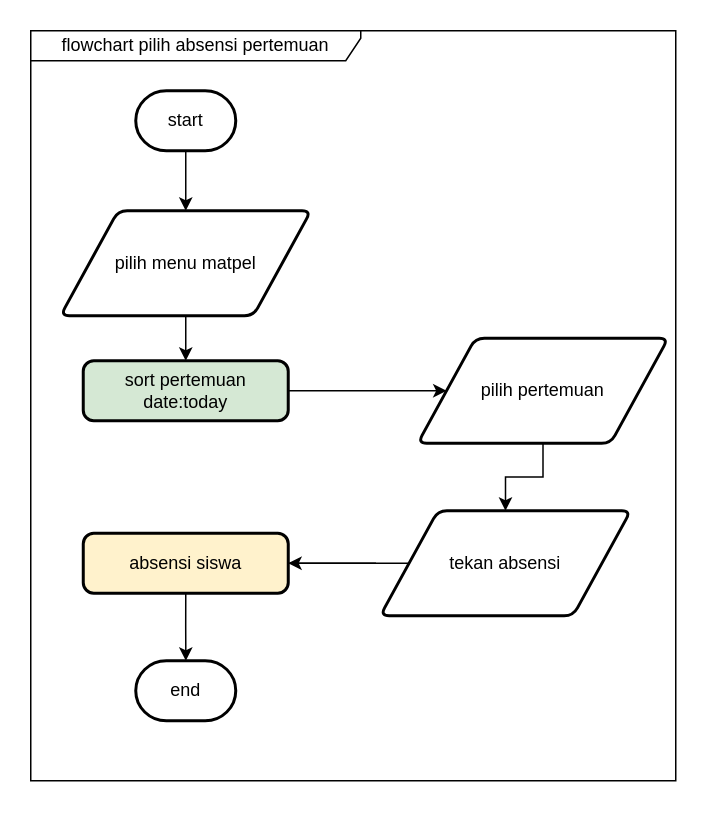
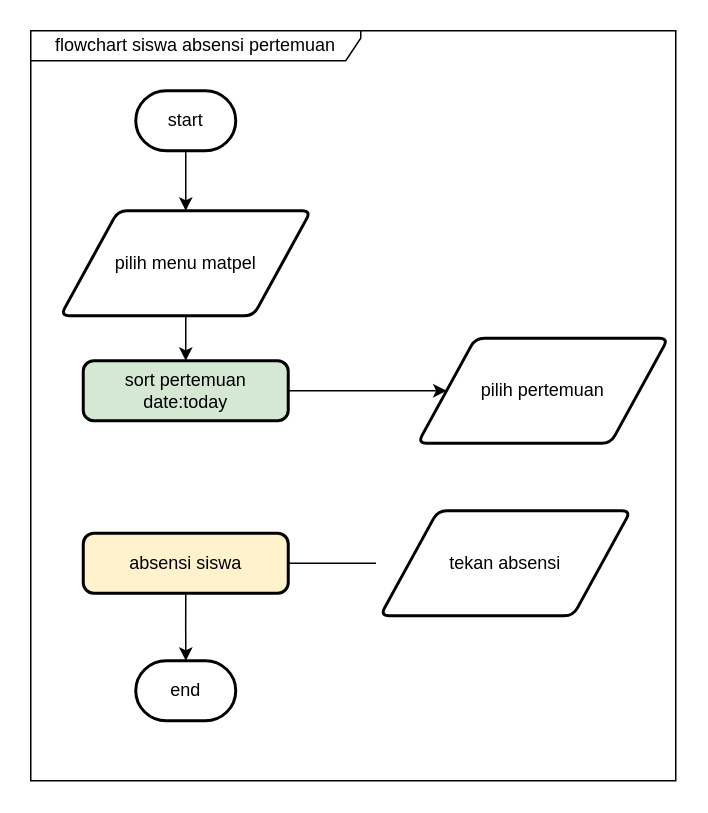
node "flowchart pilih absensi pertemuan": label "flowchart pilih absensi pertemuan" -> "flowchart siswa absensi pertemuan"
edge "pilih pertemuan" -> "tekan absensi": removed
edge "tekan absensi" -> "absensi siswa": removed
